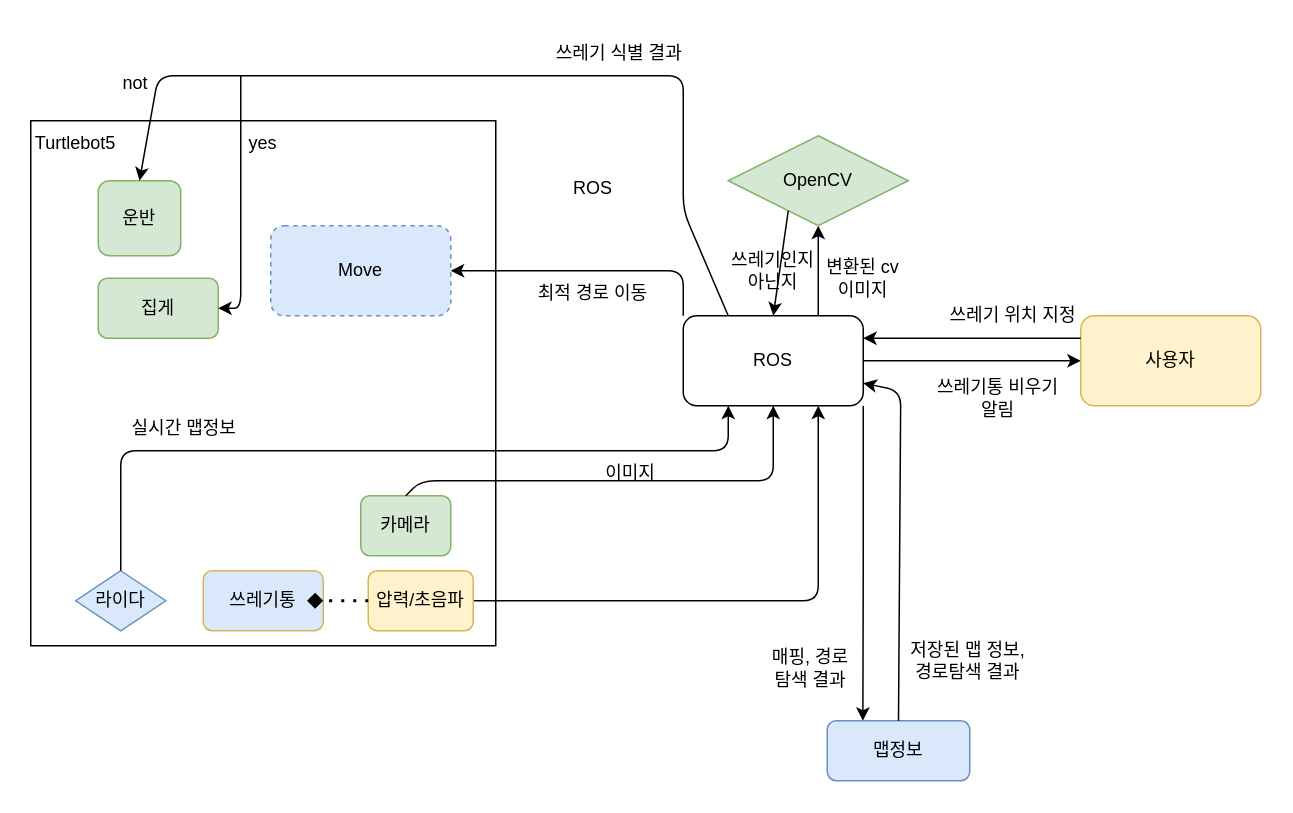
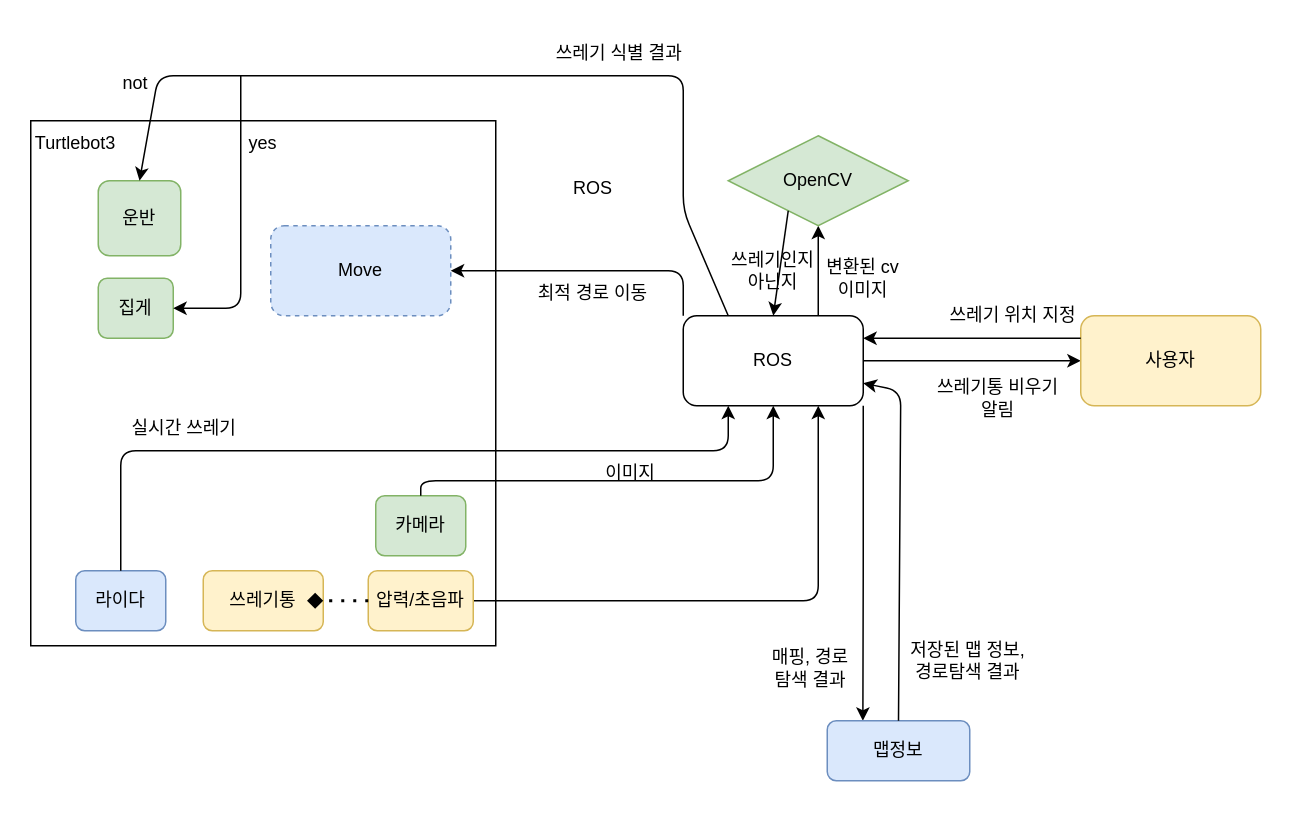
node "Turtlebot5": label "Turtlebot5" -> "Turtlebot3"
node "집게": size 120x60 -> 75x60
node "실시간 맵정보": label "실시간 맵정보" -> "실시간 쓰레기"
node "카메라": moved (406, 526) -> (421, 526)
node "라이다": shape diamond -> rounded rectangle
node "쓰레기통": fillcolor #dae8fc -> #fff2cc
